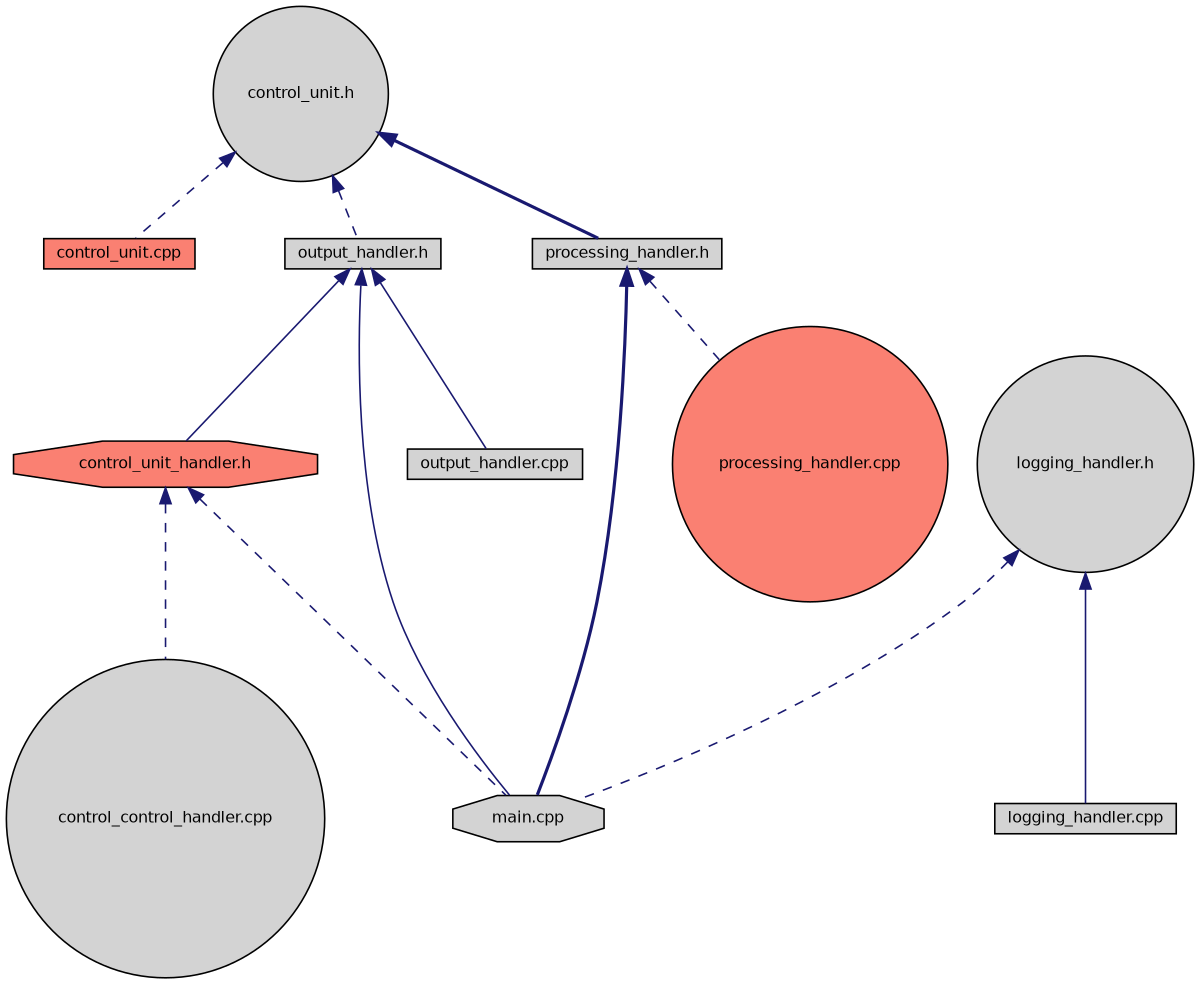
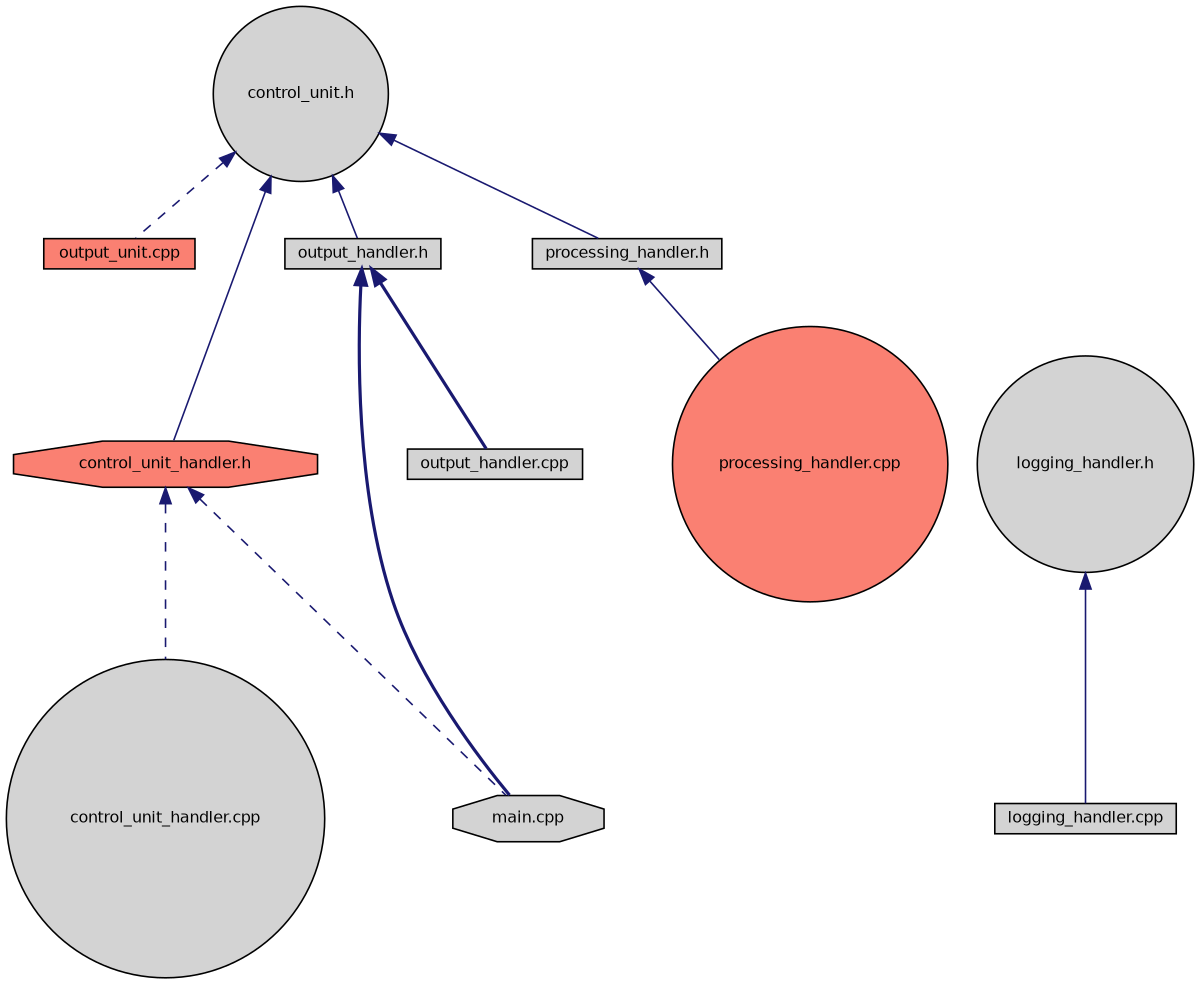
edge "processing_handler.h" -> "control_unit.h": style bold -> solid
edge "output_handler.h" -> "control_unit.h": style dashed -> solid
node "control_unit.cpp": label "control_unit.cpp" -> "output_unit.cpp"
edge "processing_handler.cpp" -> "processing_handler.h": style dashed -> solid
edge "control_unit_handler.h" -> "output_handler.h": now "control_unit_handler.h" -> "control_unit.h"
edge "output_handler.cpp" -> "output_handler.h": style solid -> bold
edge "main.cpp" -> "processing_handler.h": removed
edge "main.cpp" -> "output_handler.h": style solid -> bold
edge "main.cpp" -> "logging_handler.h": removed
node "control_control_handler.cpp": label "control_control_handler.cpp" -> "control_unit_handler.cpp"
